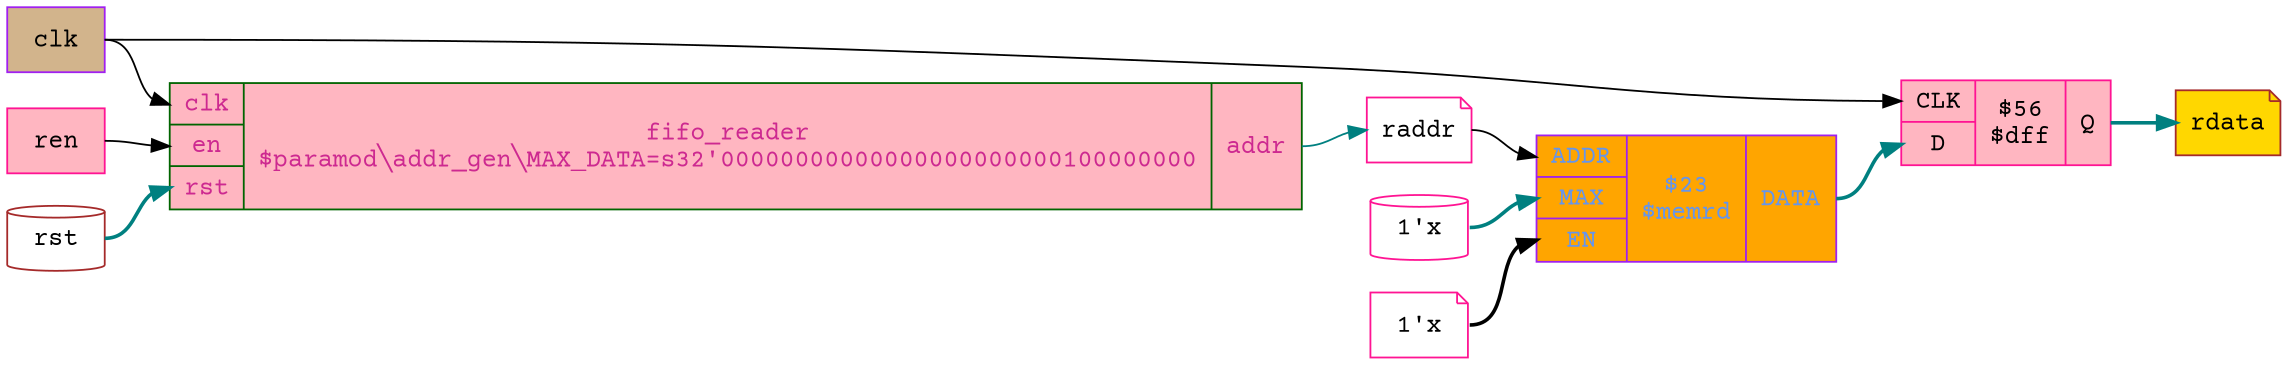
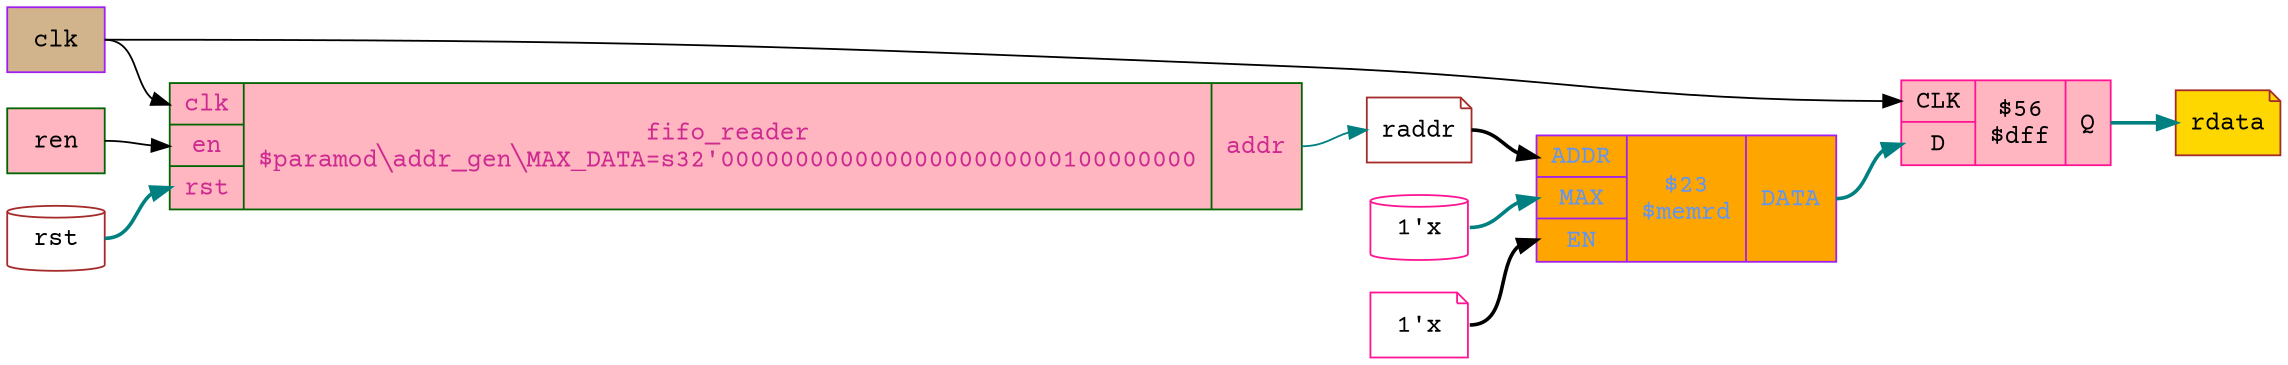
node "raddr": color deeppink -> brown
edge "raddr" -> "ADDR": style solid -> bold
node "ren": color deeppink -> darkgreen
